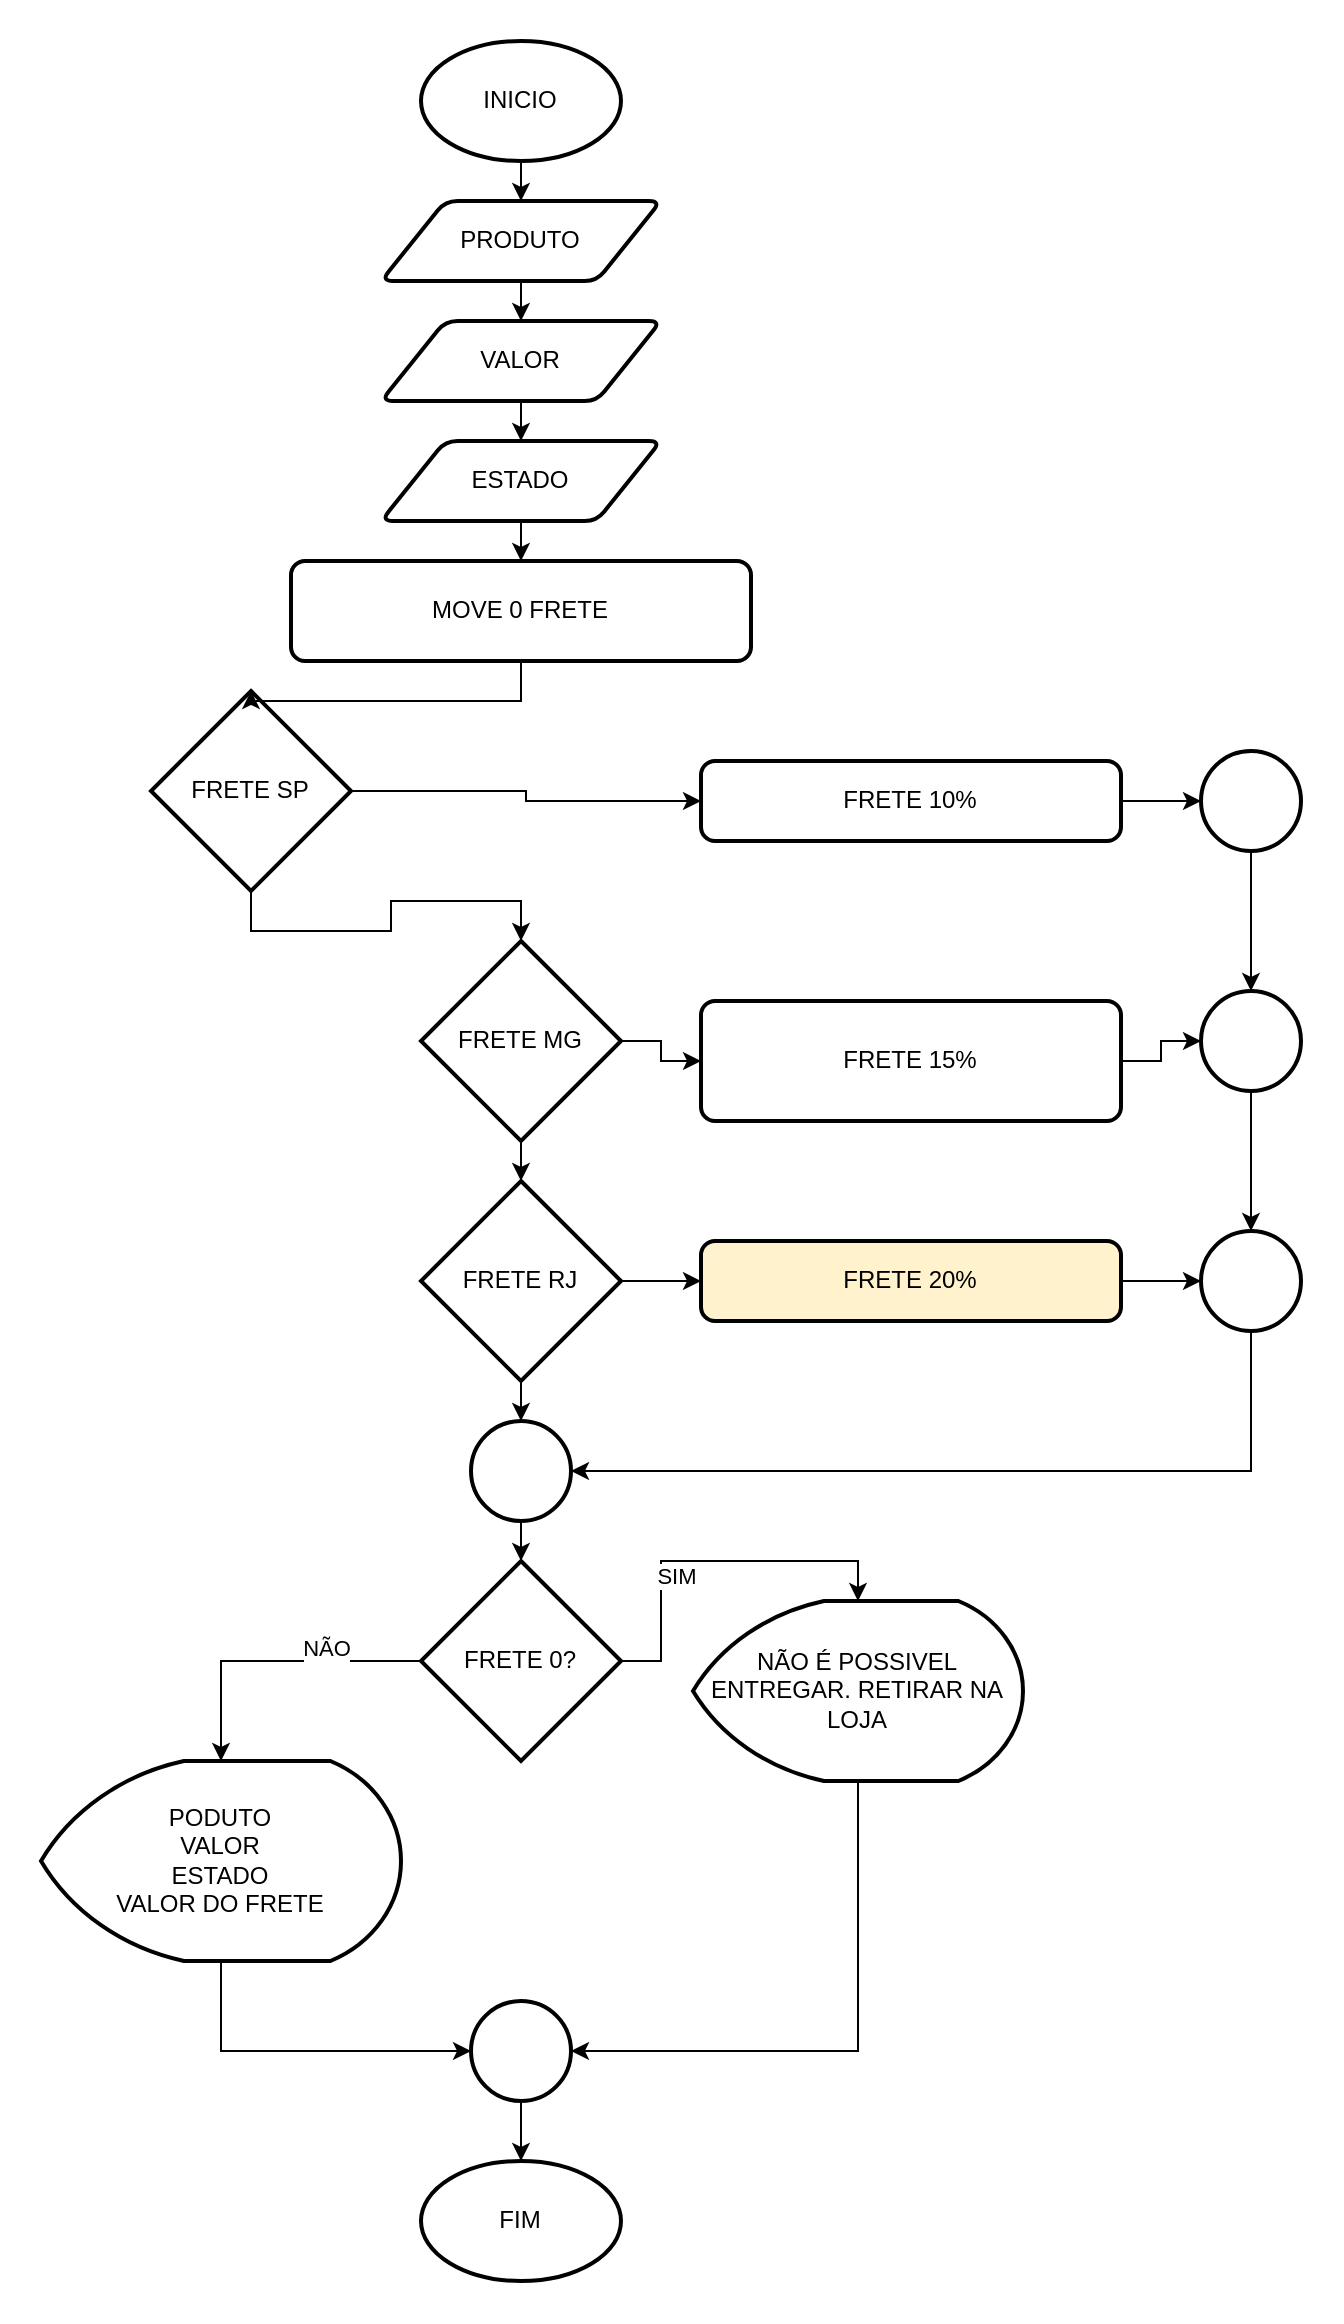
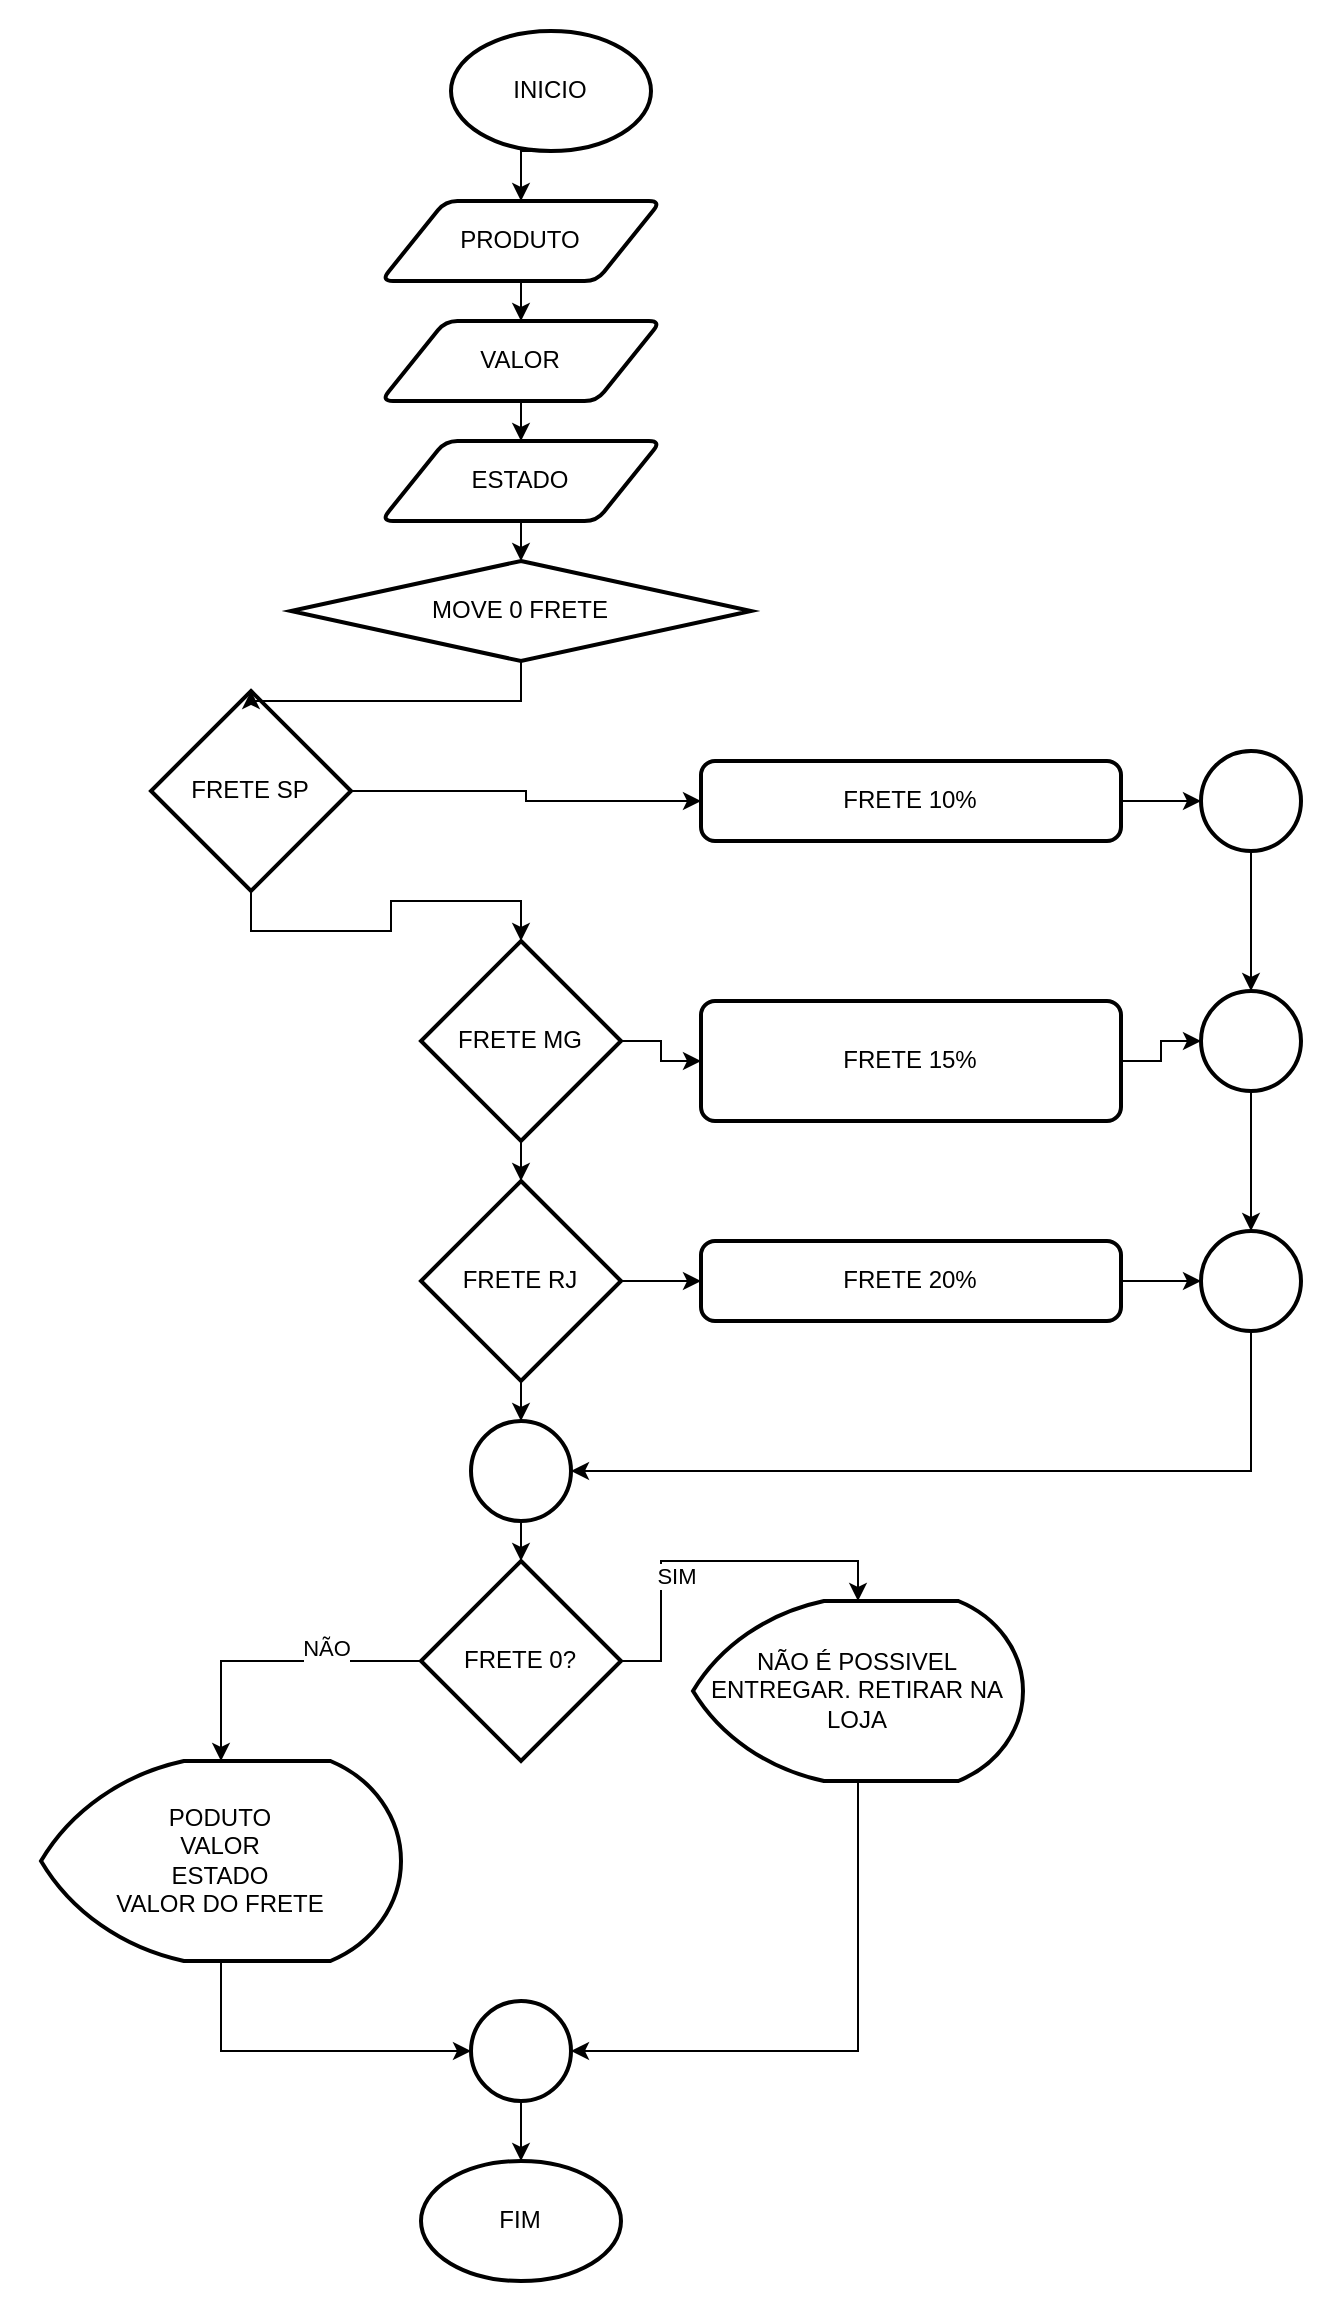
node "INICIO": moved (521, 101) -> (551, 91)
node "MOVE 0 FRETE": shape rounded rectangle -> diamond
node "FRETE 20%": fillcolor #fff2cc -> #ffffff
